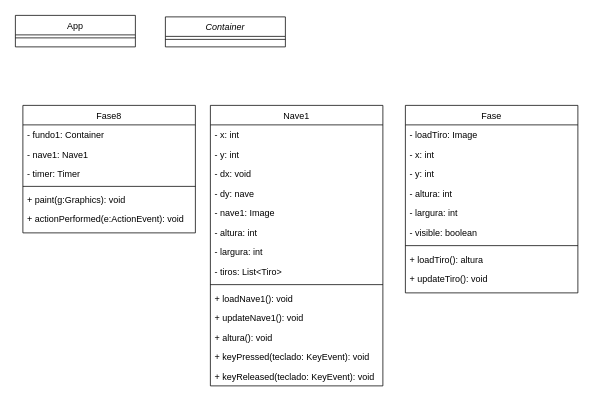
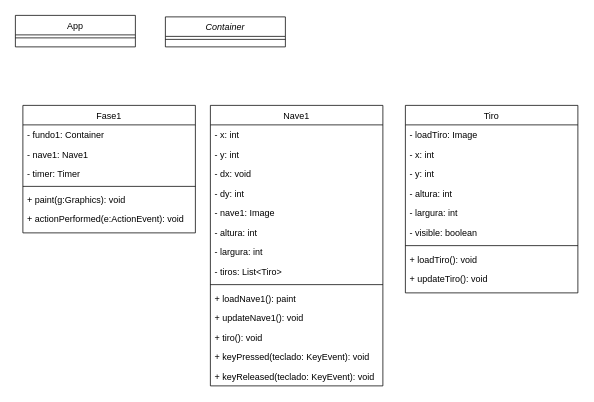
node "Fase8": label "Fase8" -> "Fase1"
node "Fase": label "Fase" -> "Tiro"
node "- dy: nave": label "- dy: nave" -> "- dy: int"
node "+ loadTiro(): altura": label "+ loadTiro(): altura" -> "+ loadTiro(): void"
node "+ loadNave1(): void": label "+ loadNave1(): void" -> "+ loadNave1(): paint"
node "+ altura(): void": label "+ altura(): void" -> "+ tiro(): void"
